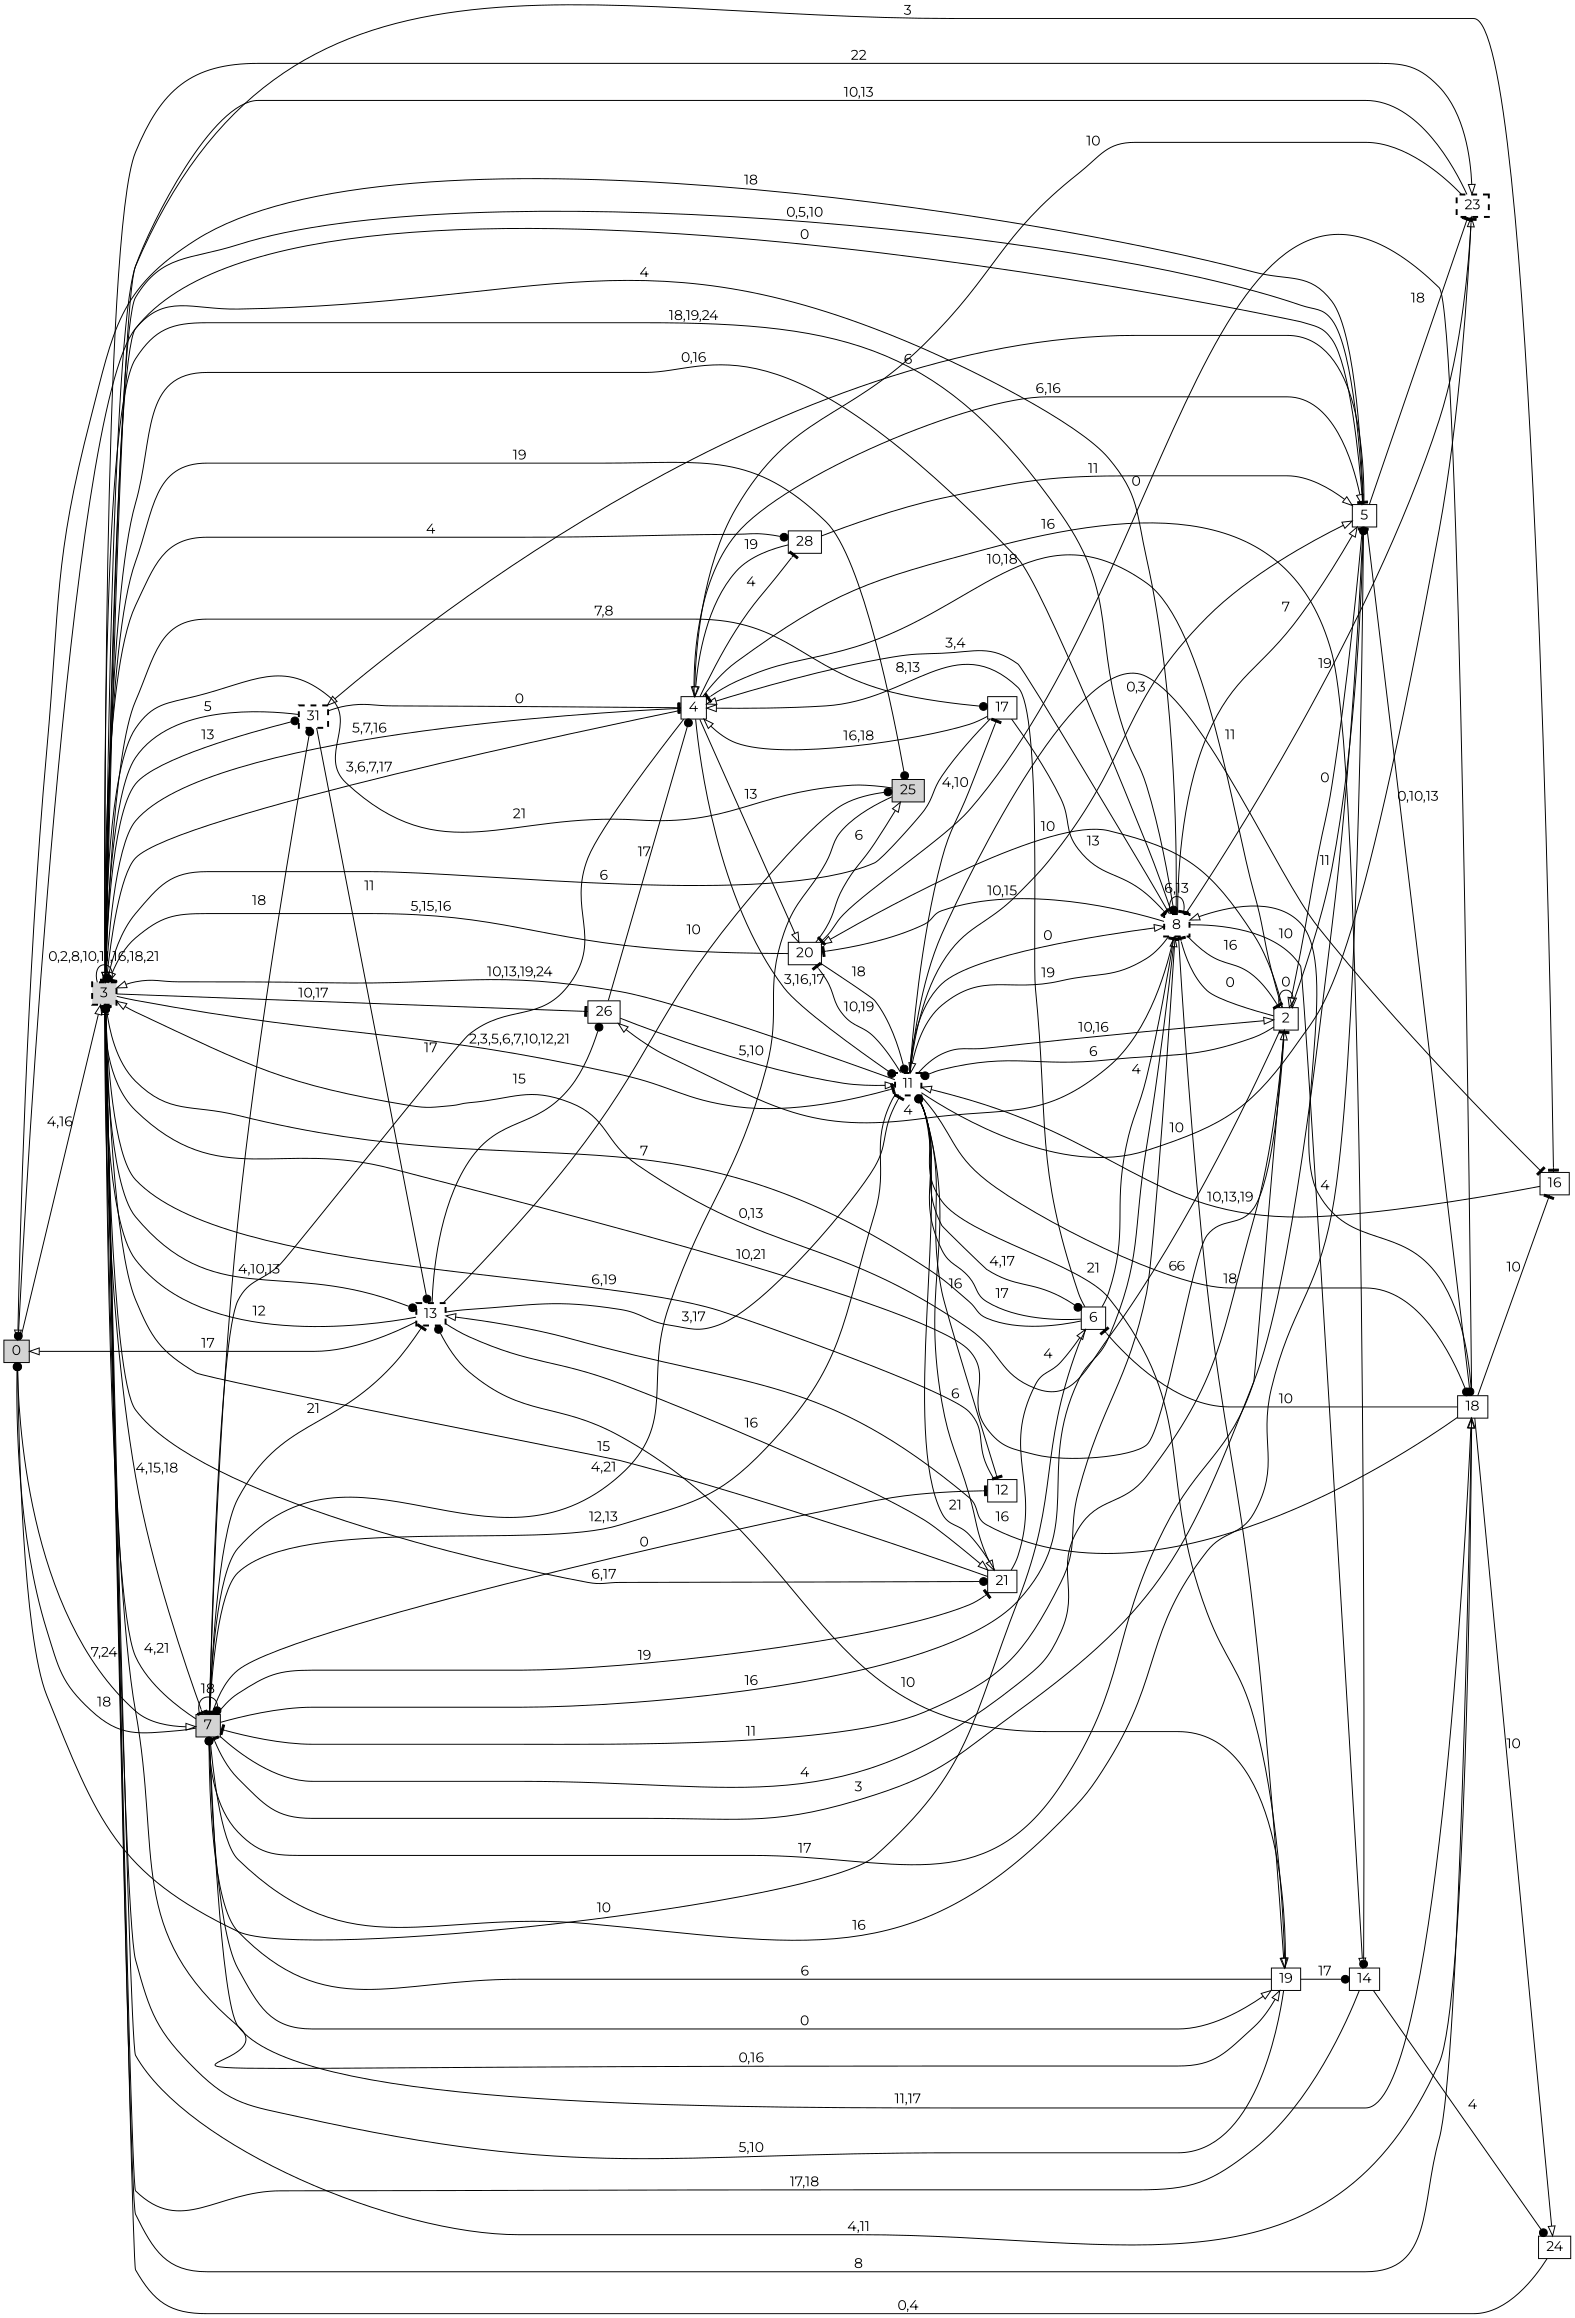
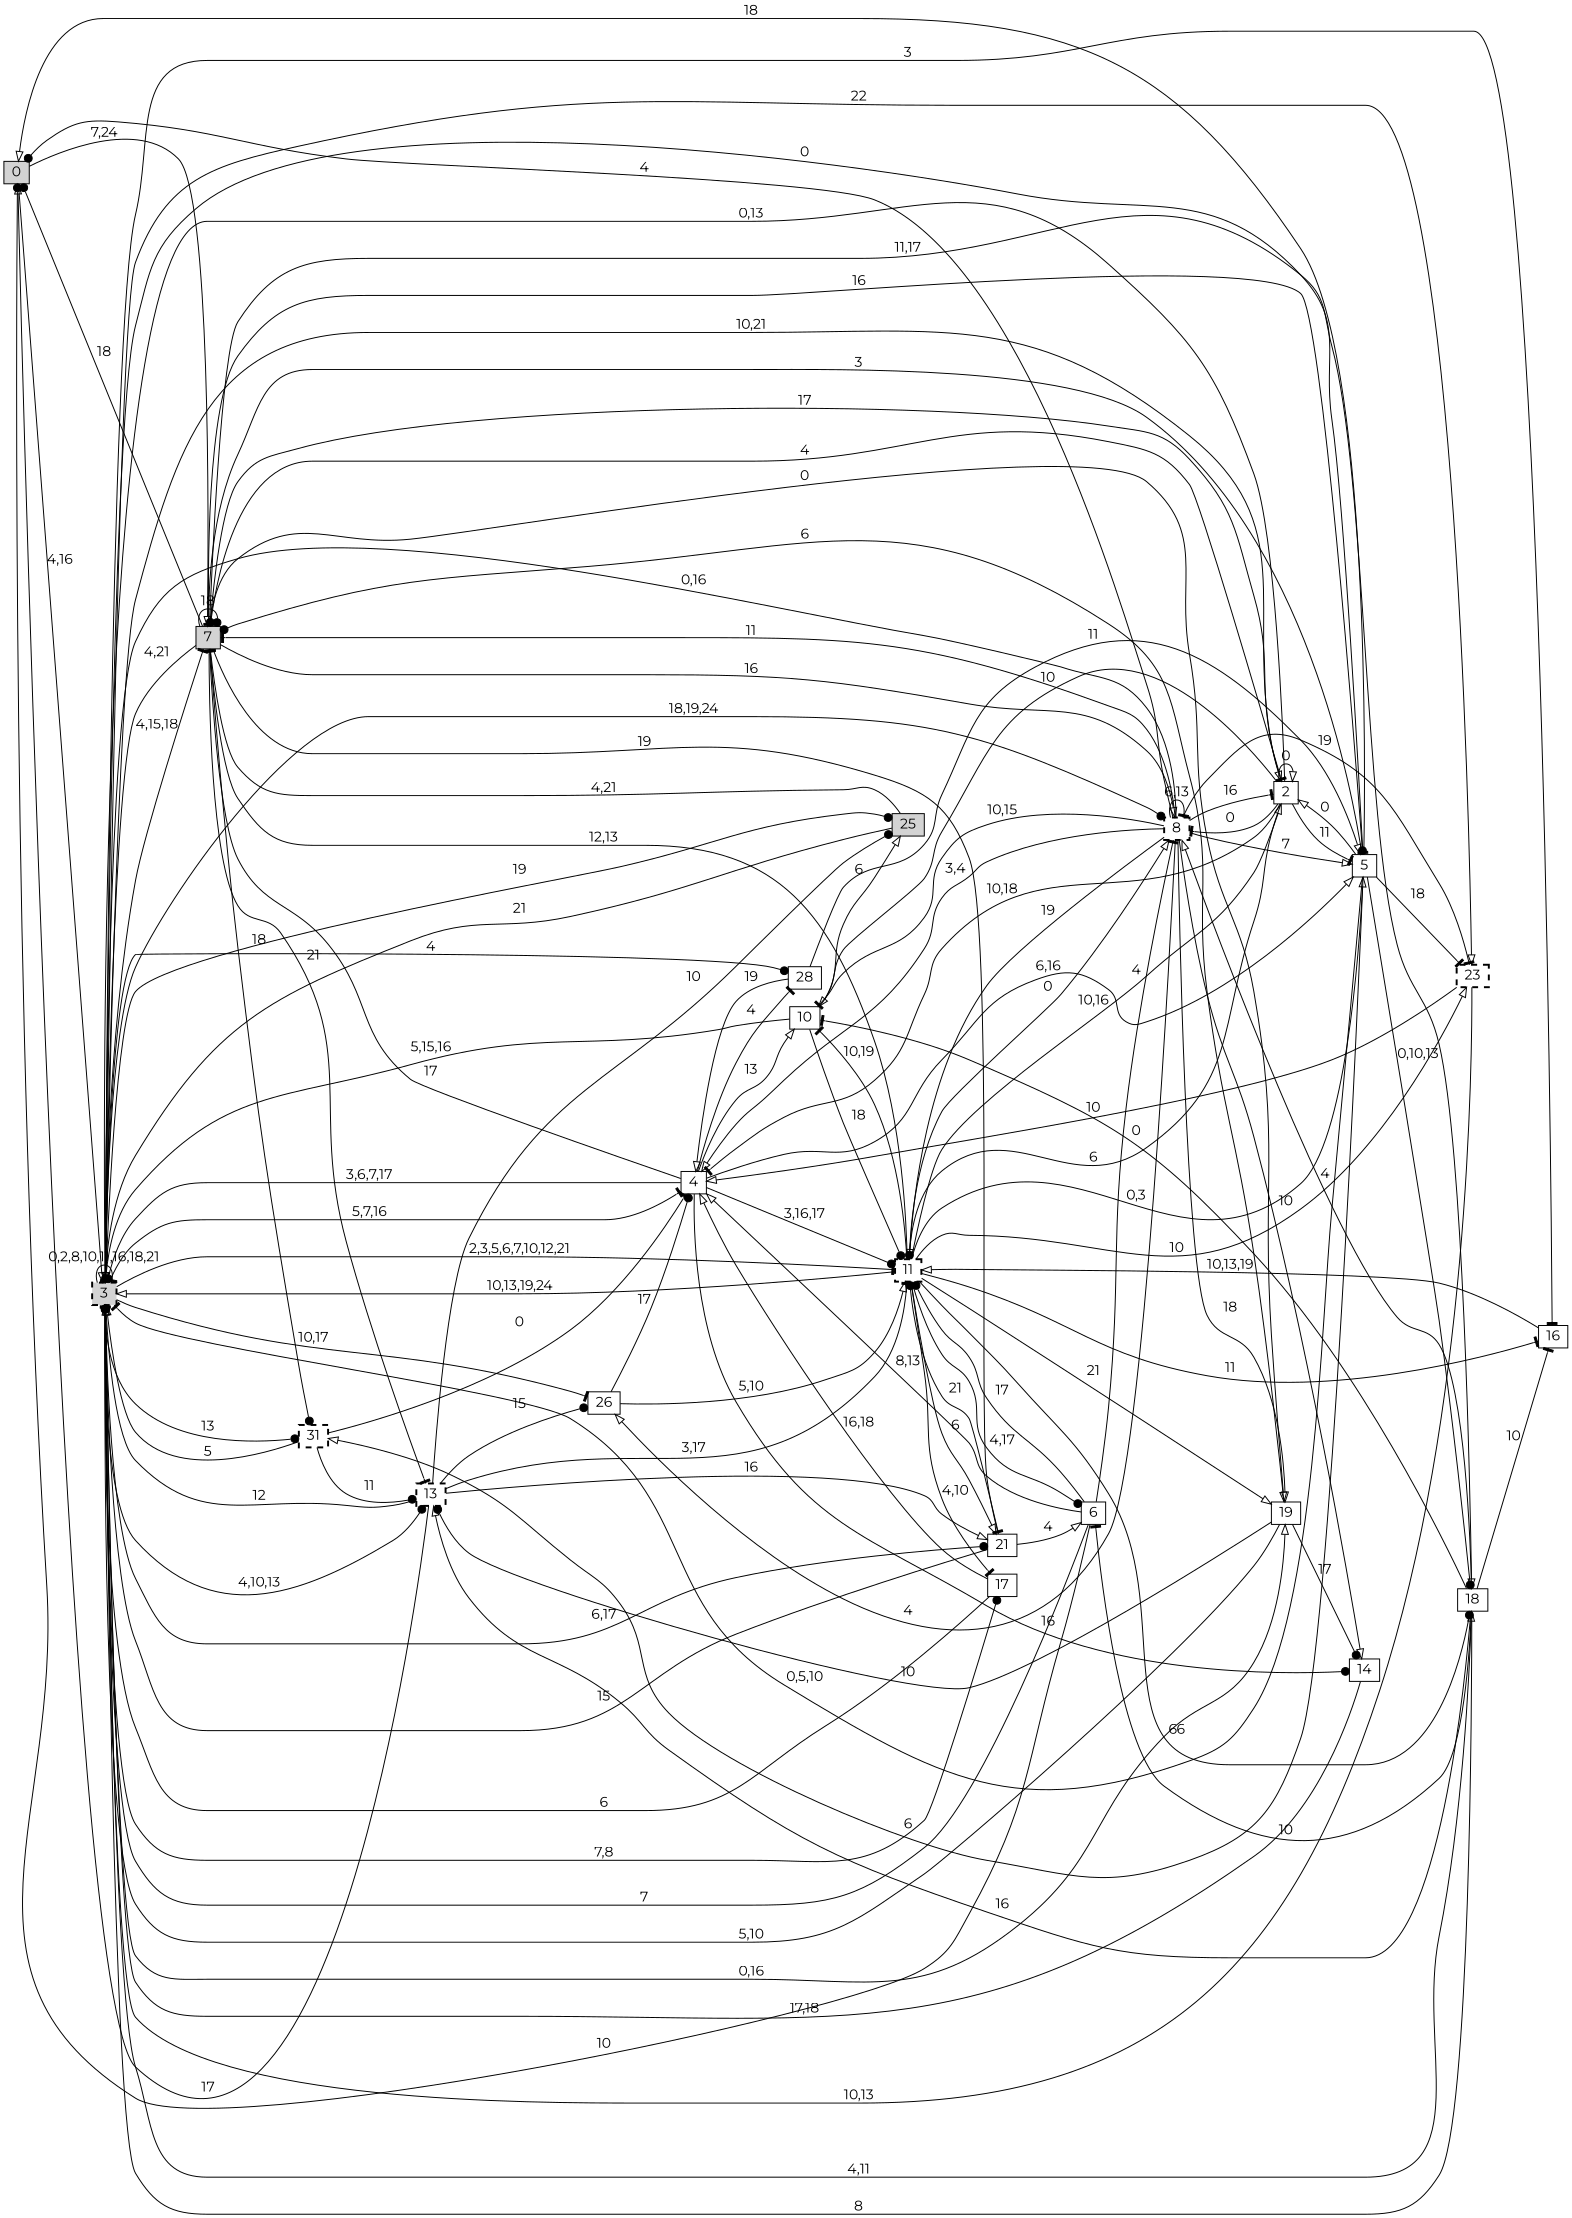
edge "17" -> "8": removed, label "13"
node "20": label "20" -> "10"
node "12": removed
node "24": removed
